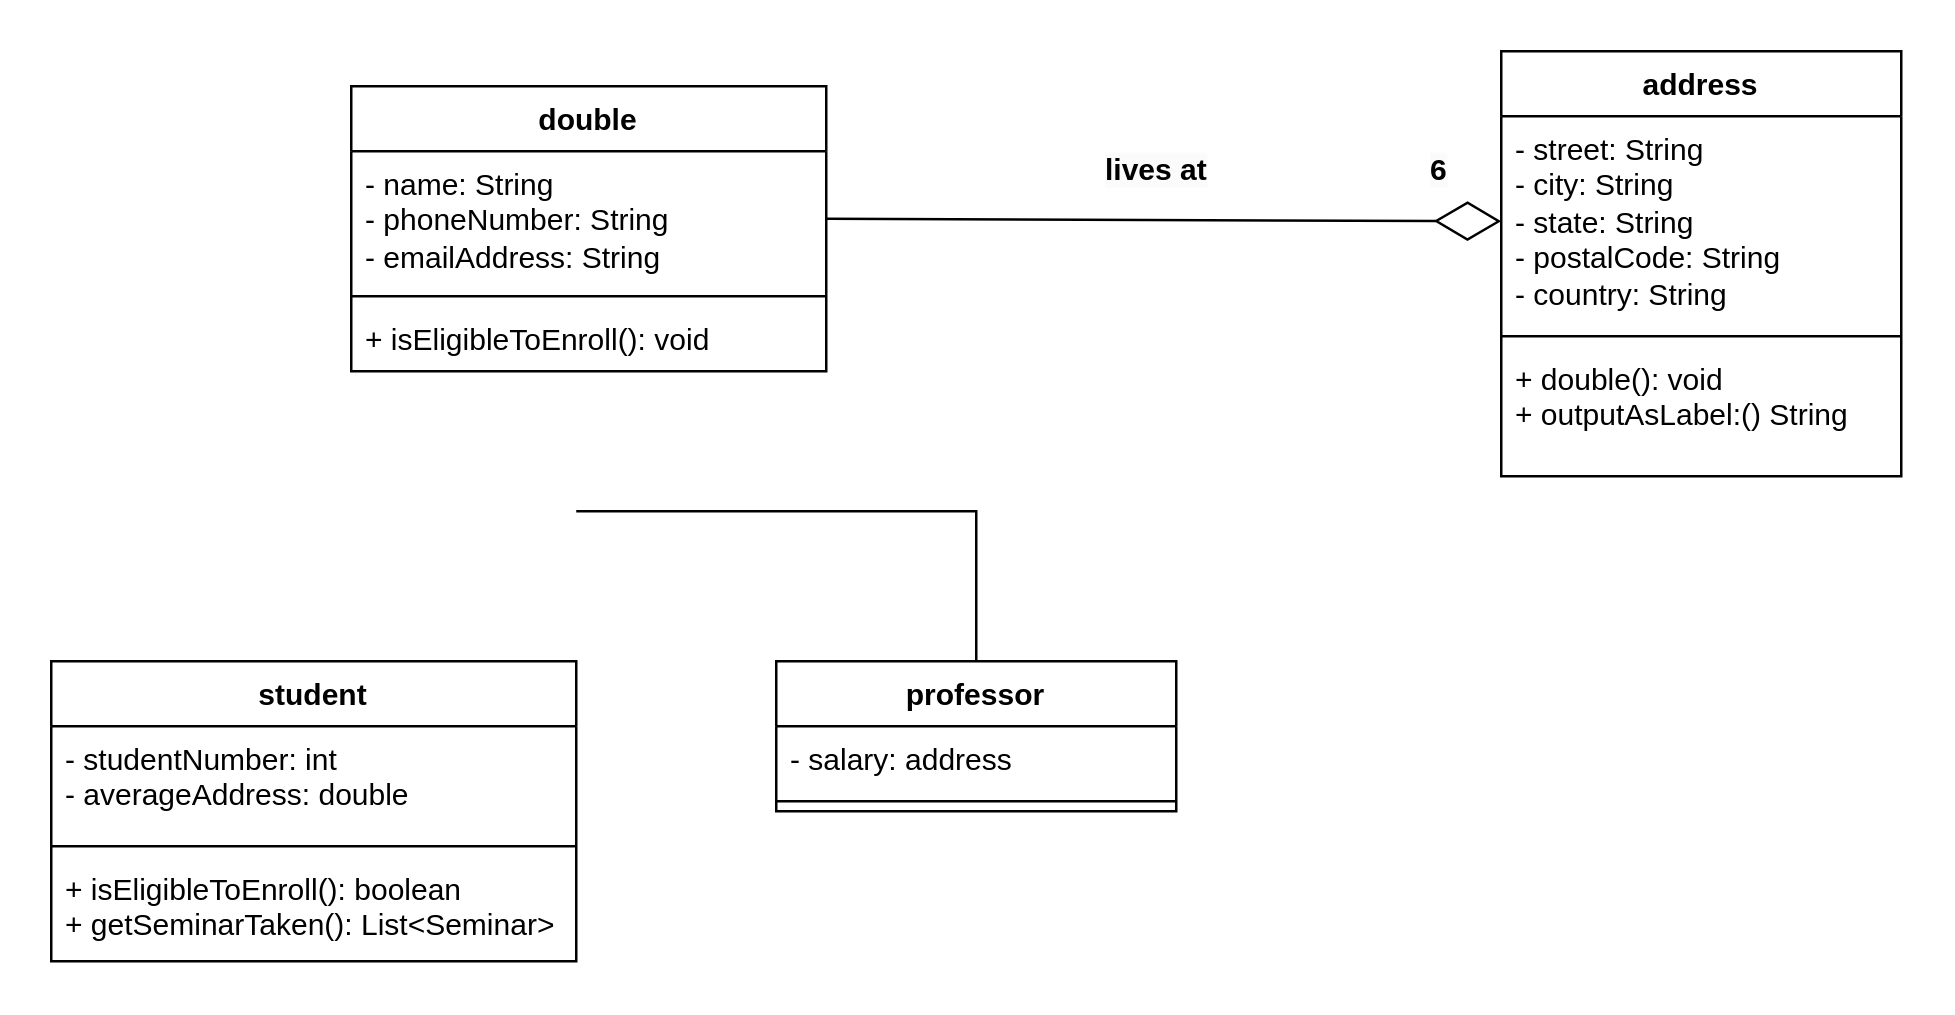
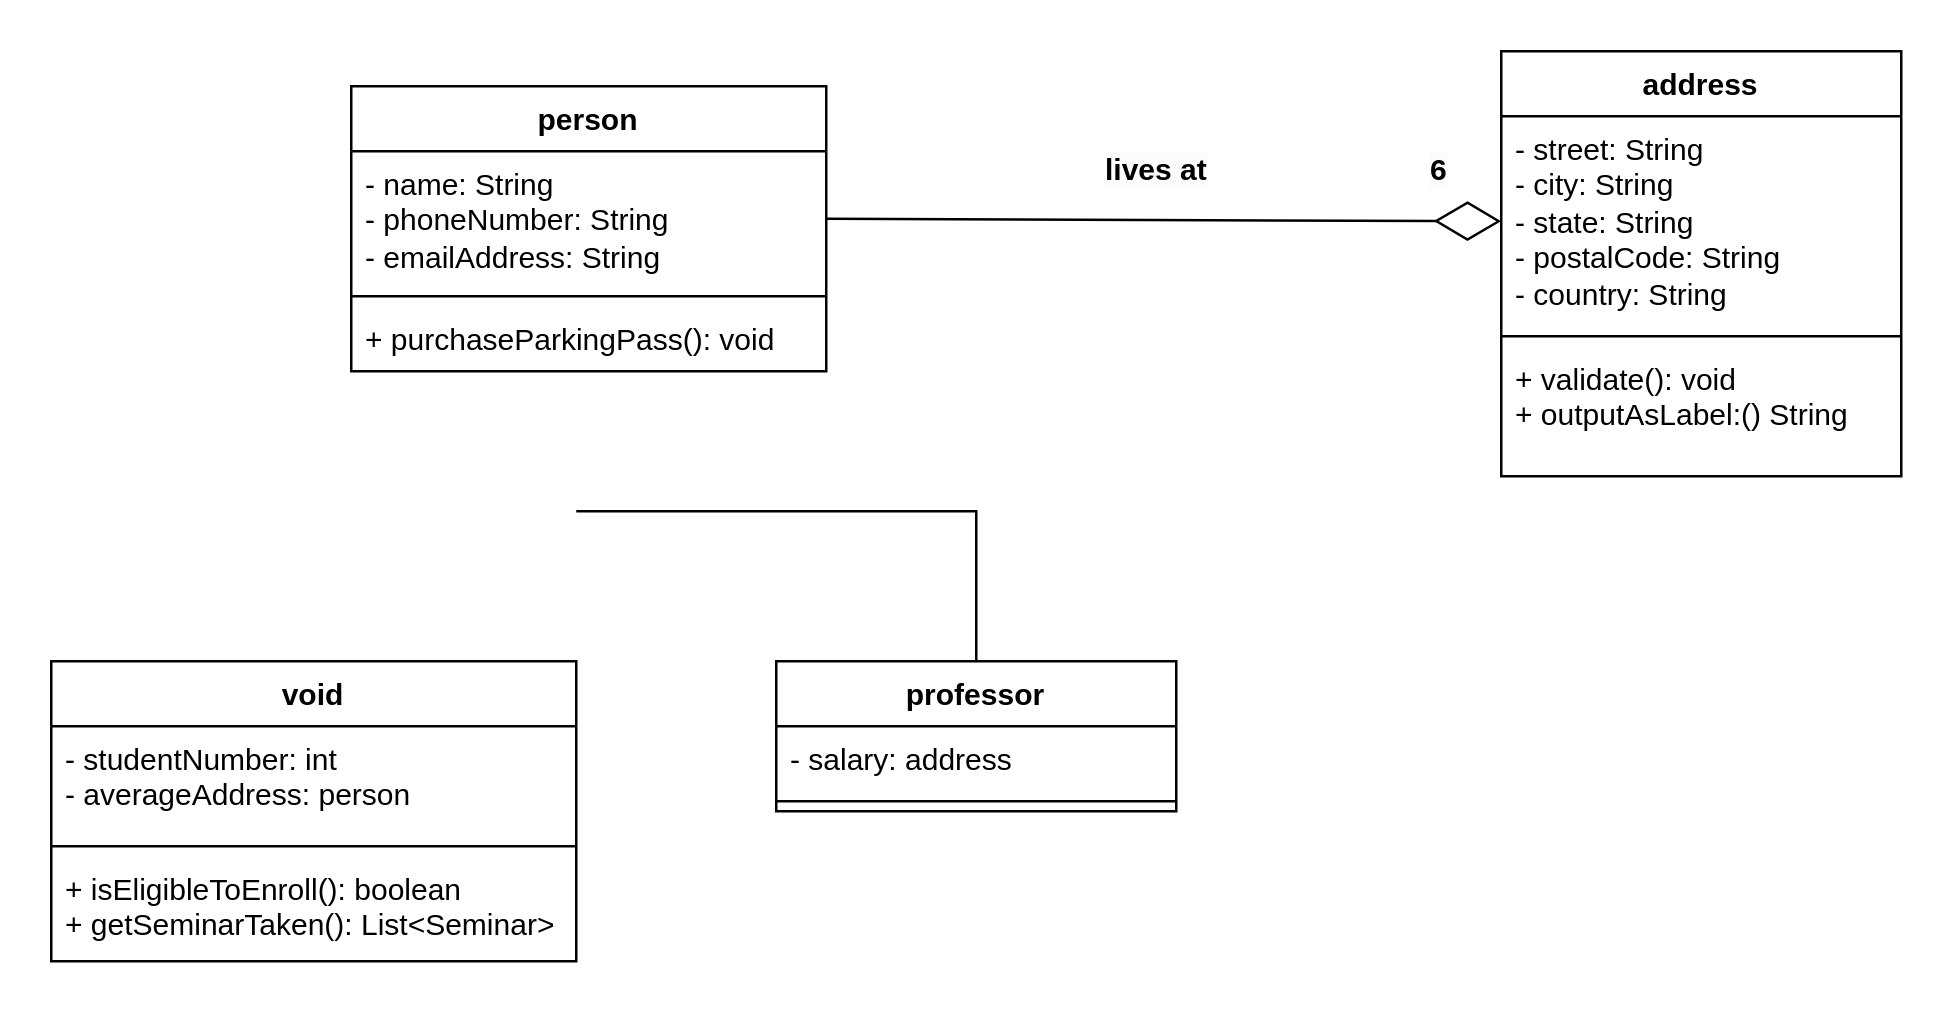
node "double": label "double" -> "person"
node "+ isEligibleToEnroll(): void": label "+ isEligibleToEnroll(): void" -> "+ purchaseParkingPass(): void"
node "+ double(): void + outputAsLabel:() String": label "+ double(): void + outputAsLabel:() String" -> "+ validate(): void + outputAsLabel:() String"
node "student": label "student" -> "void"
node "- studentNumber: int - averageAddress: double": label "- studentNumber: int - averageAddress: double" -> "- studentNumber: int - averageAddress: person"
